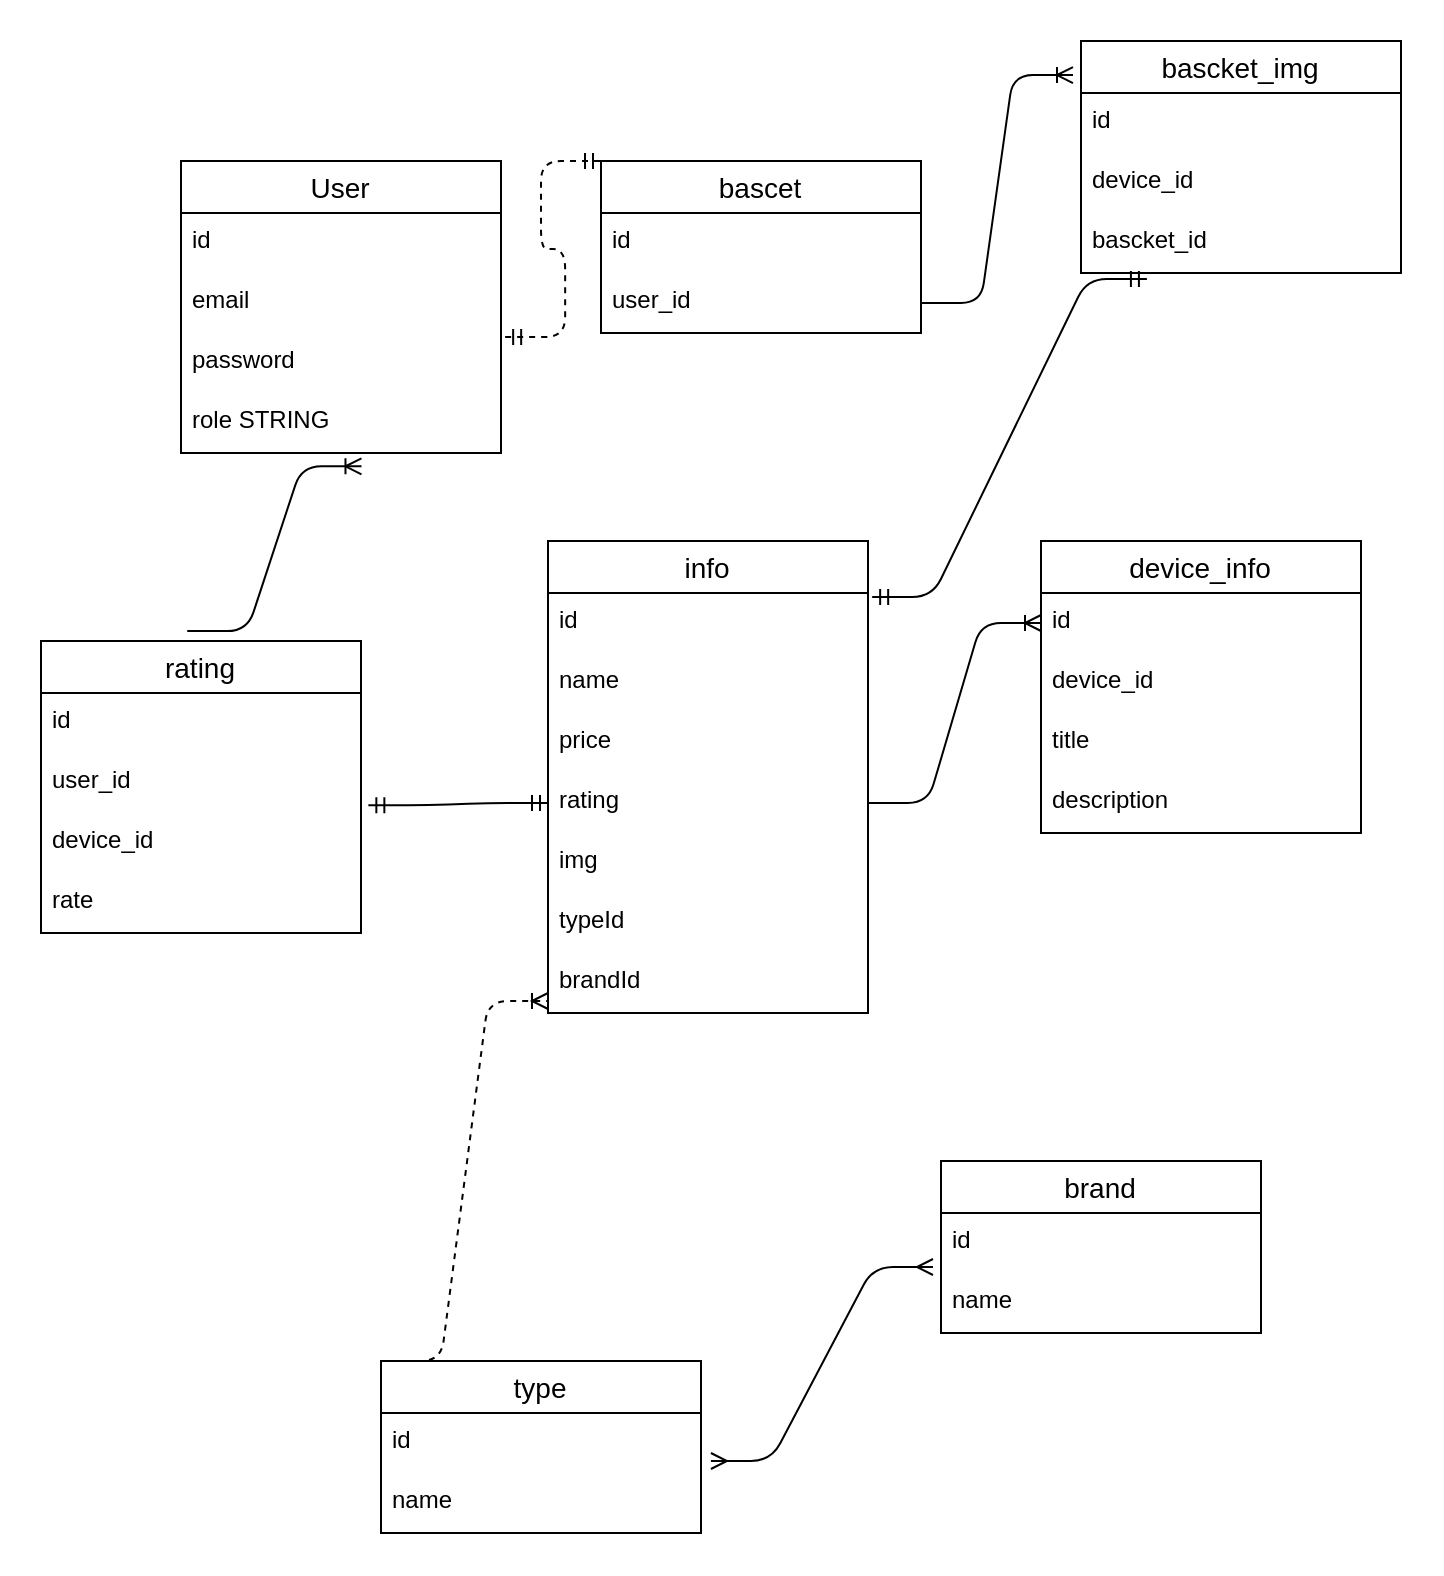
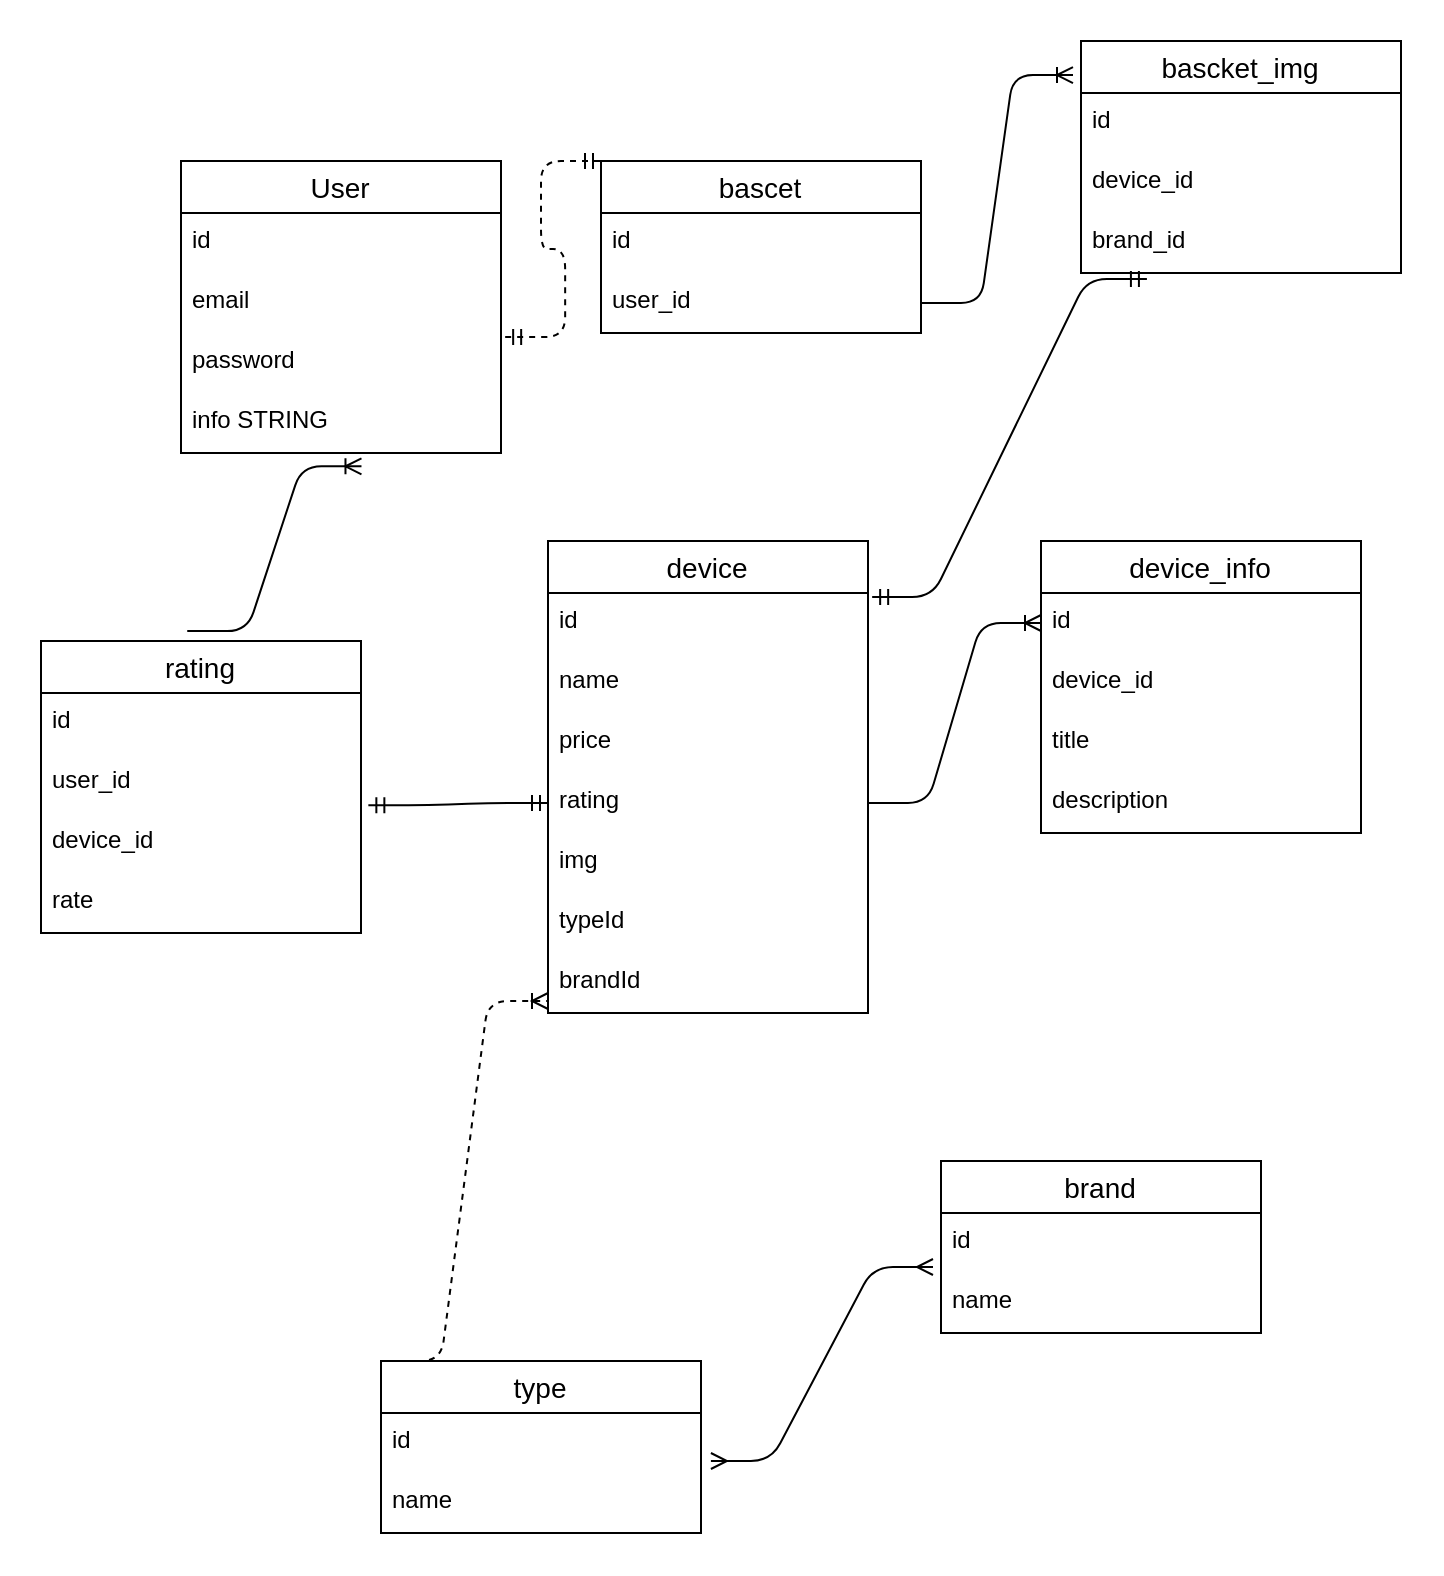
node "bascket_id": label "bascket_id" -> "brand_id"
node "role STRING": label "role STRING" -> "info STRING"
node "info": label "info" -> "device"
